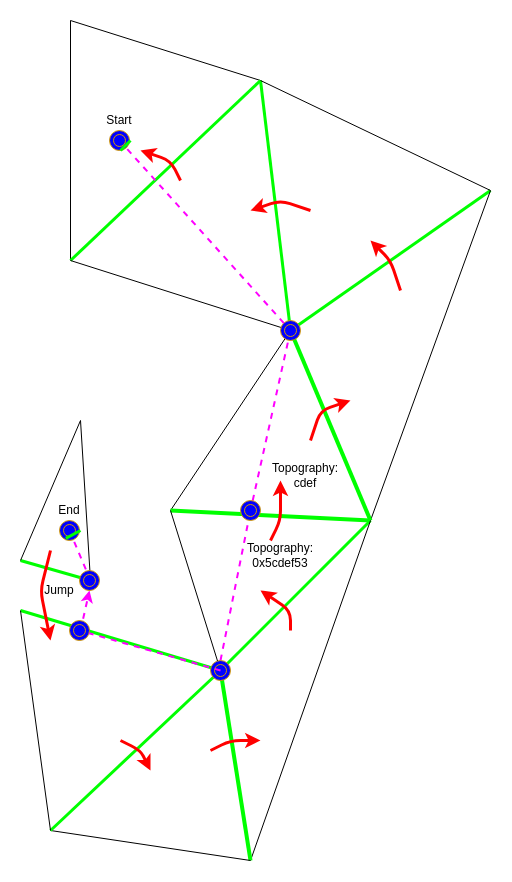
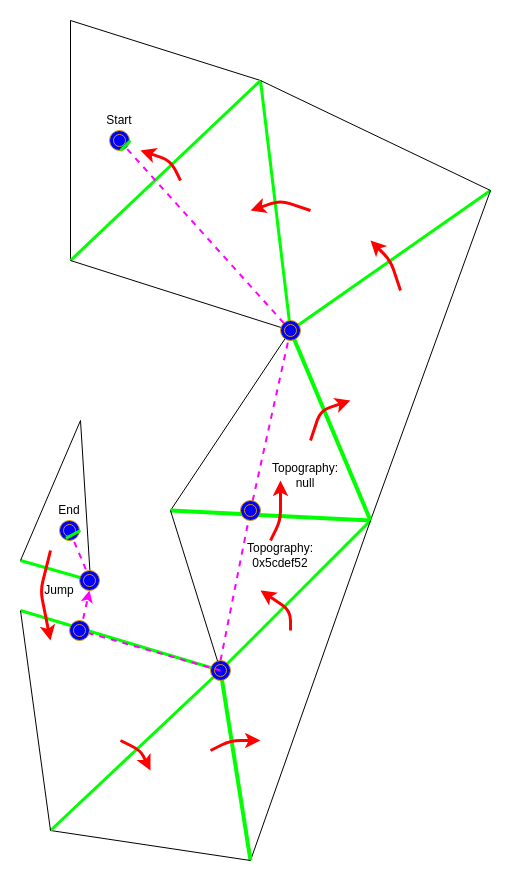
node "Topography: cdef": label "Topography: cdef" -> "Topography: null"
node "Topography: 0x5cdef53": label "Topography: 0x5cdef53" -> "Topography: 0x5cdef52"
